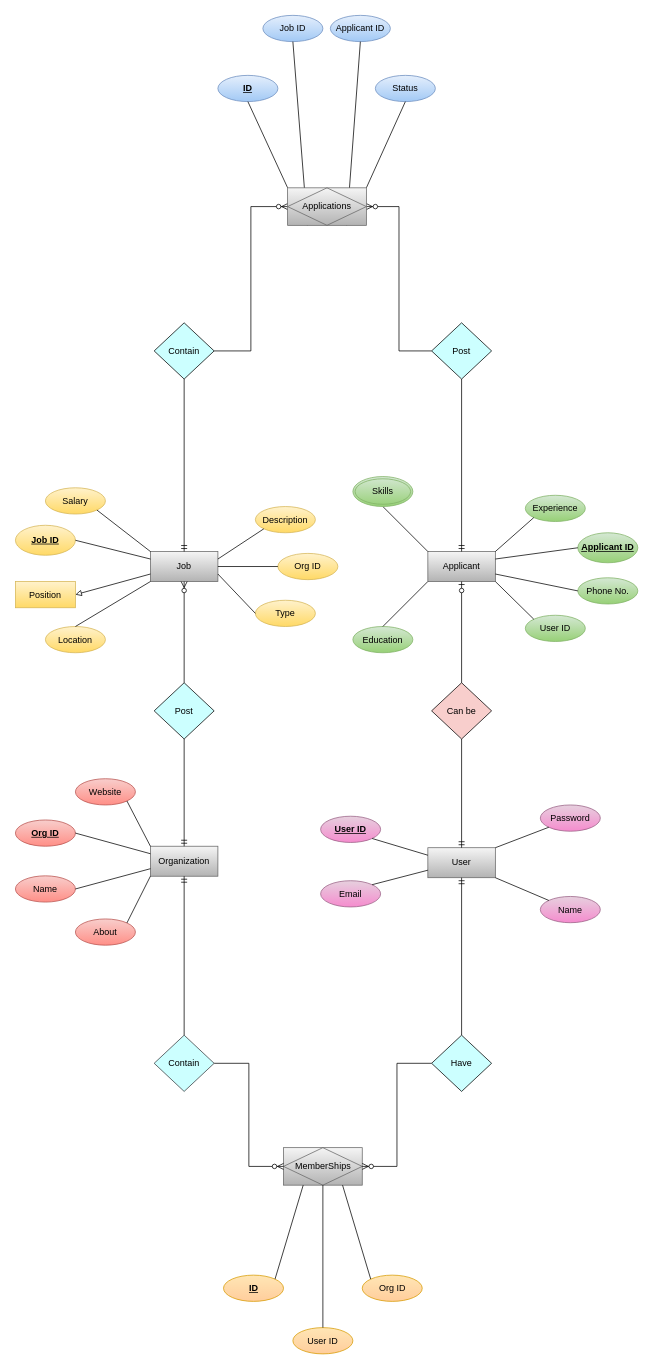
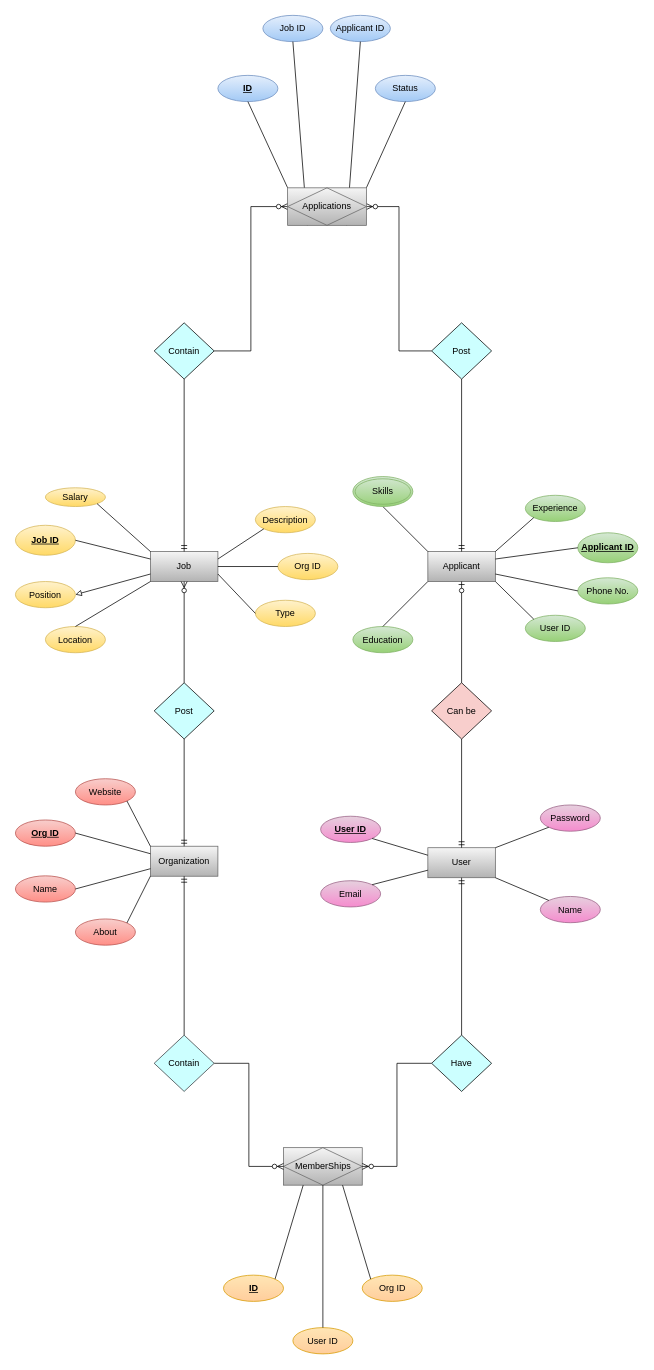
node "Salary": size 60x26 -> 60x19
node "Position": shape rectangle -> ellipse
